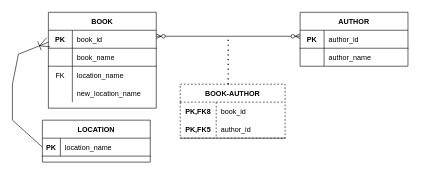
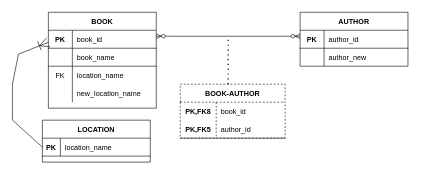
node "author_name": label "author_name" -> "author_new"
